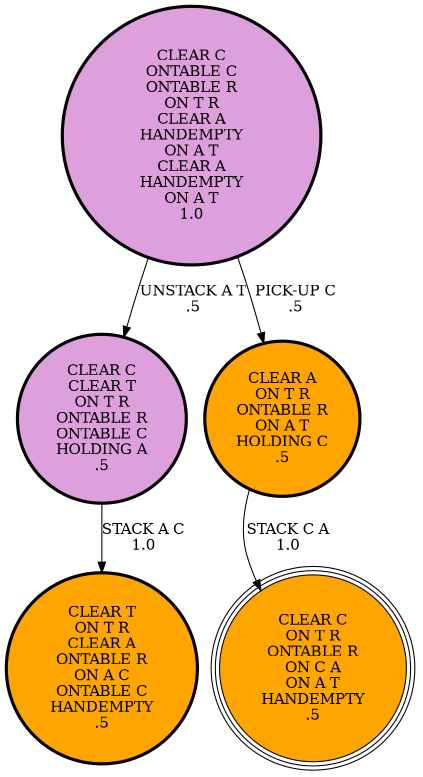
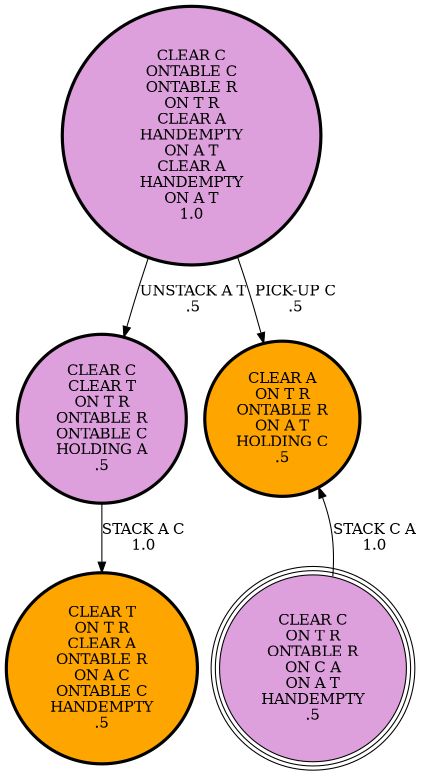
edge "CLEAR A ON T R ONTABLE R ON A T HOLDING C .5" -> "CLEAR C ON T R ONTABLE R ON C A ON A T HANDEMPTY .5": reversed
node "CLEAR C ON T R ONTABLE R ON C A ON A T HANDEMPTY .5": fillcolor orange -> plum
